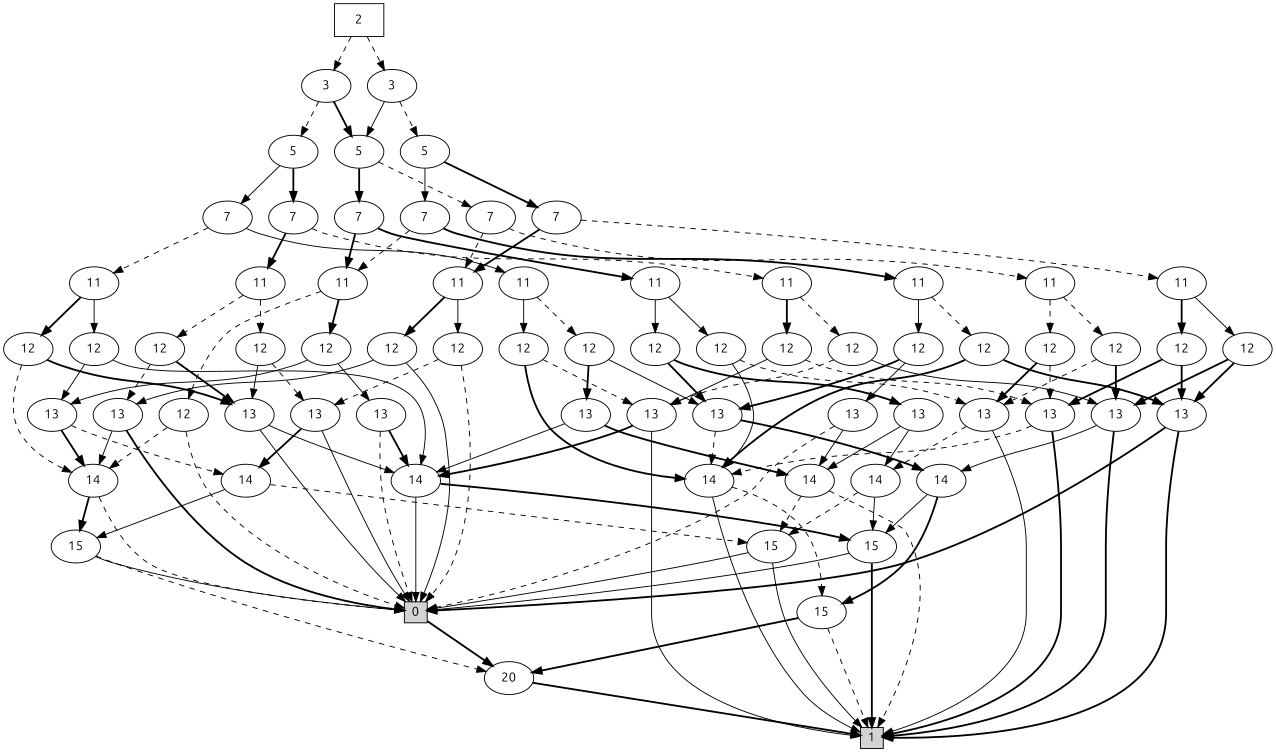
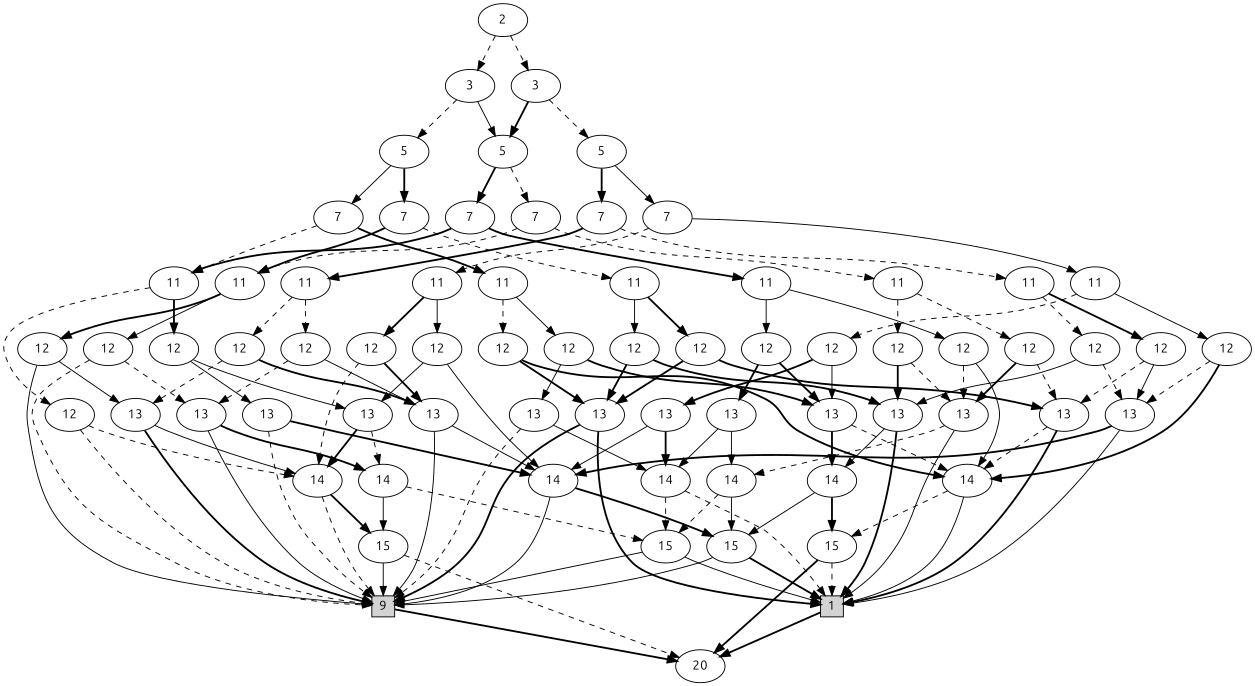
node "2": shape box -> ellipse
node "0": label "0" -> "9"
edge "20" -> "1": reversed
